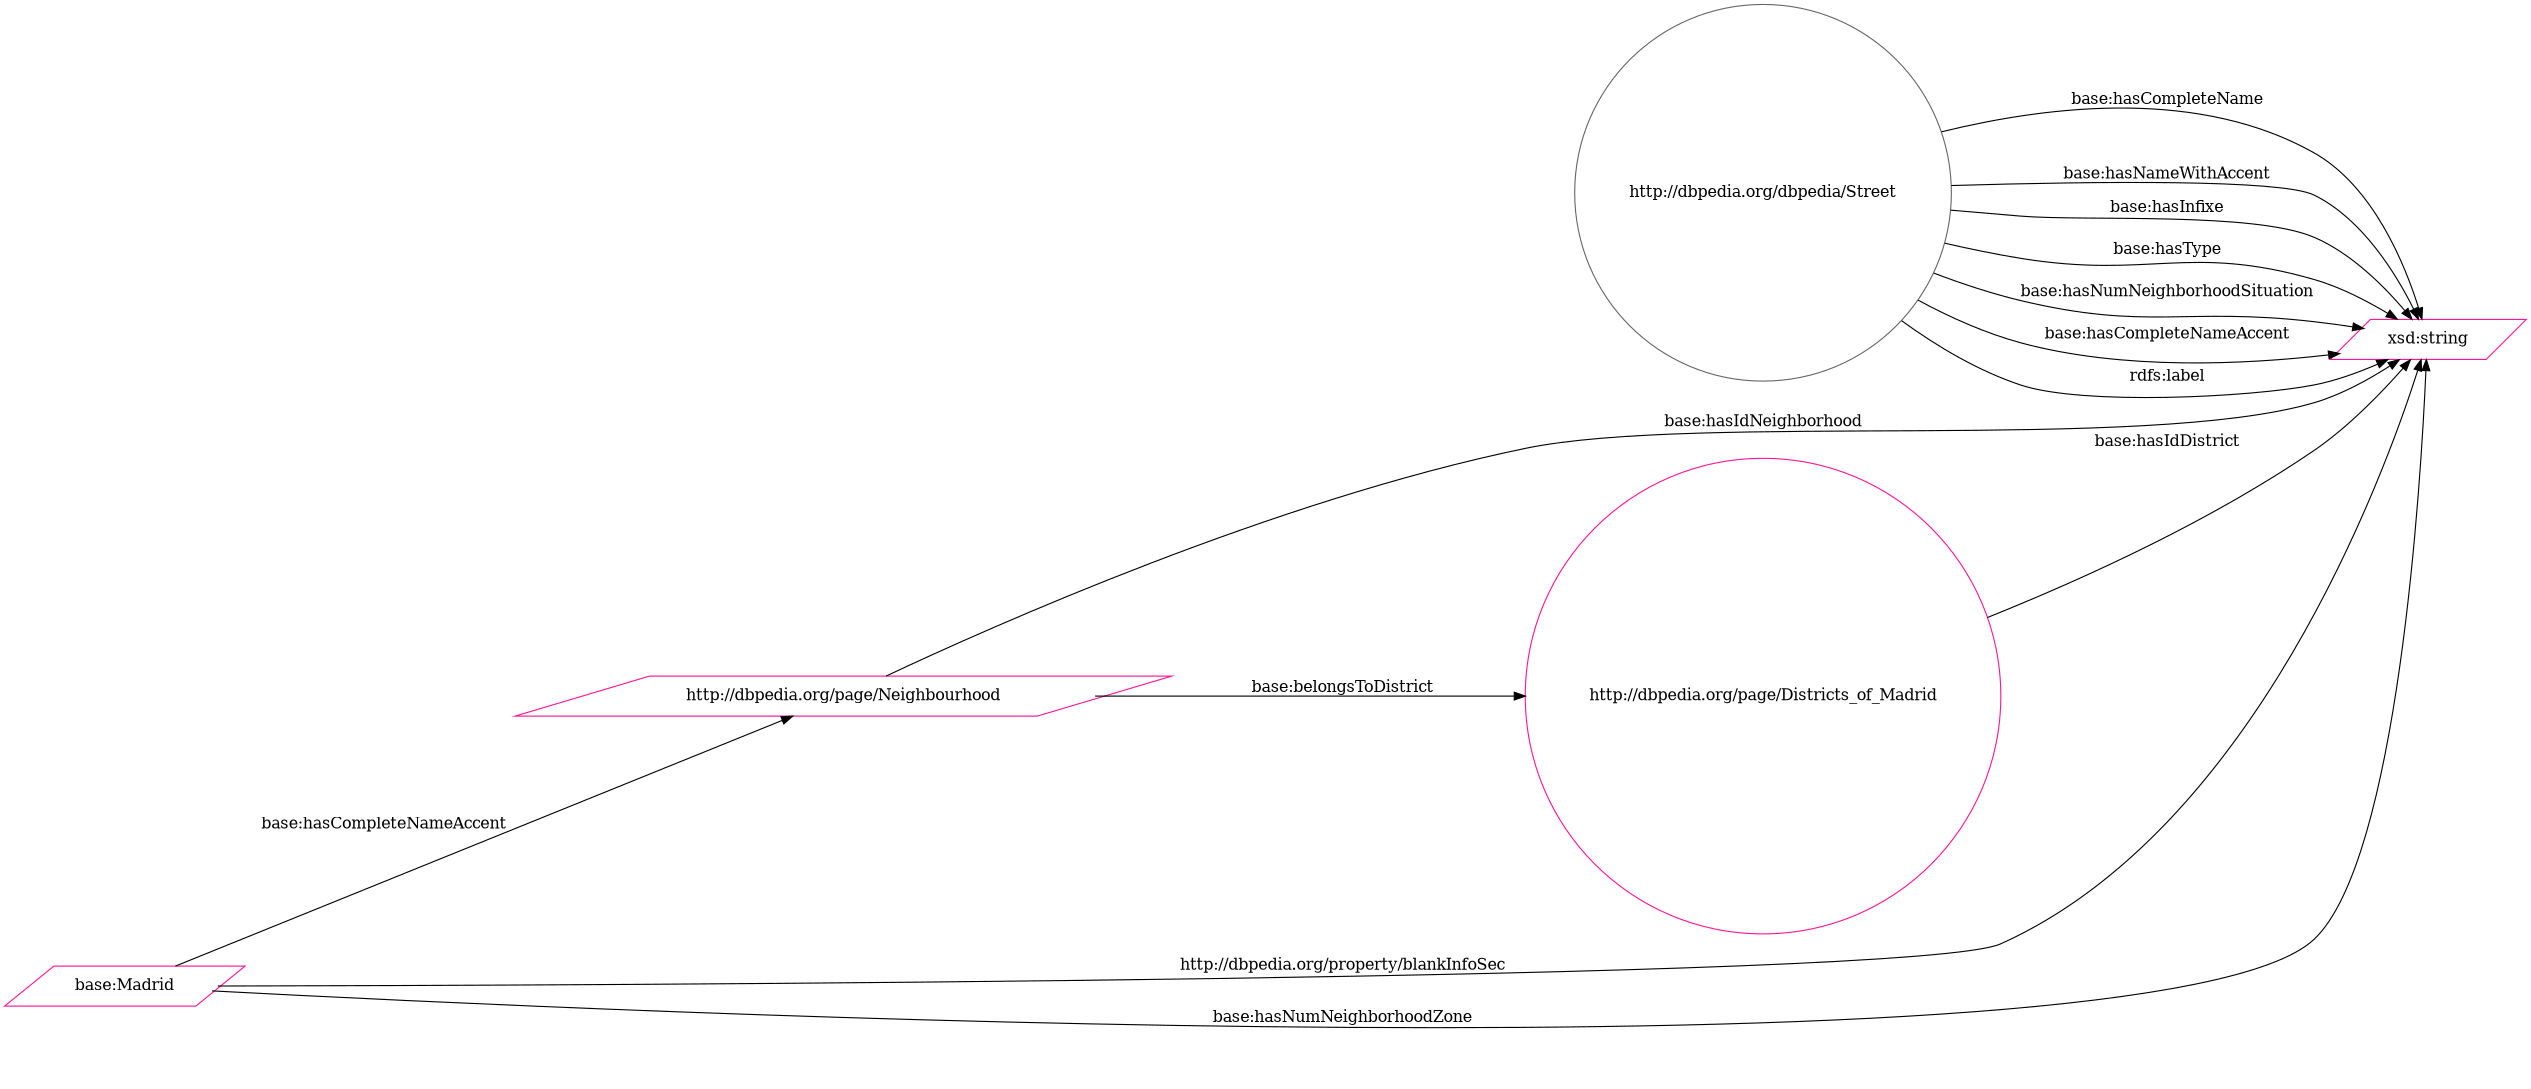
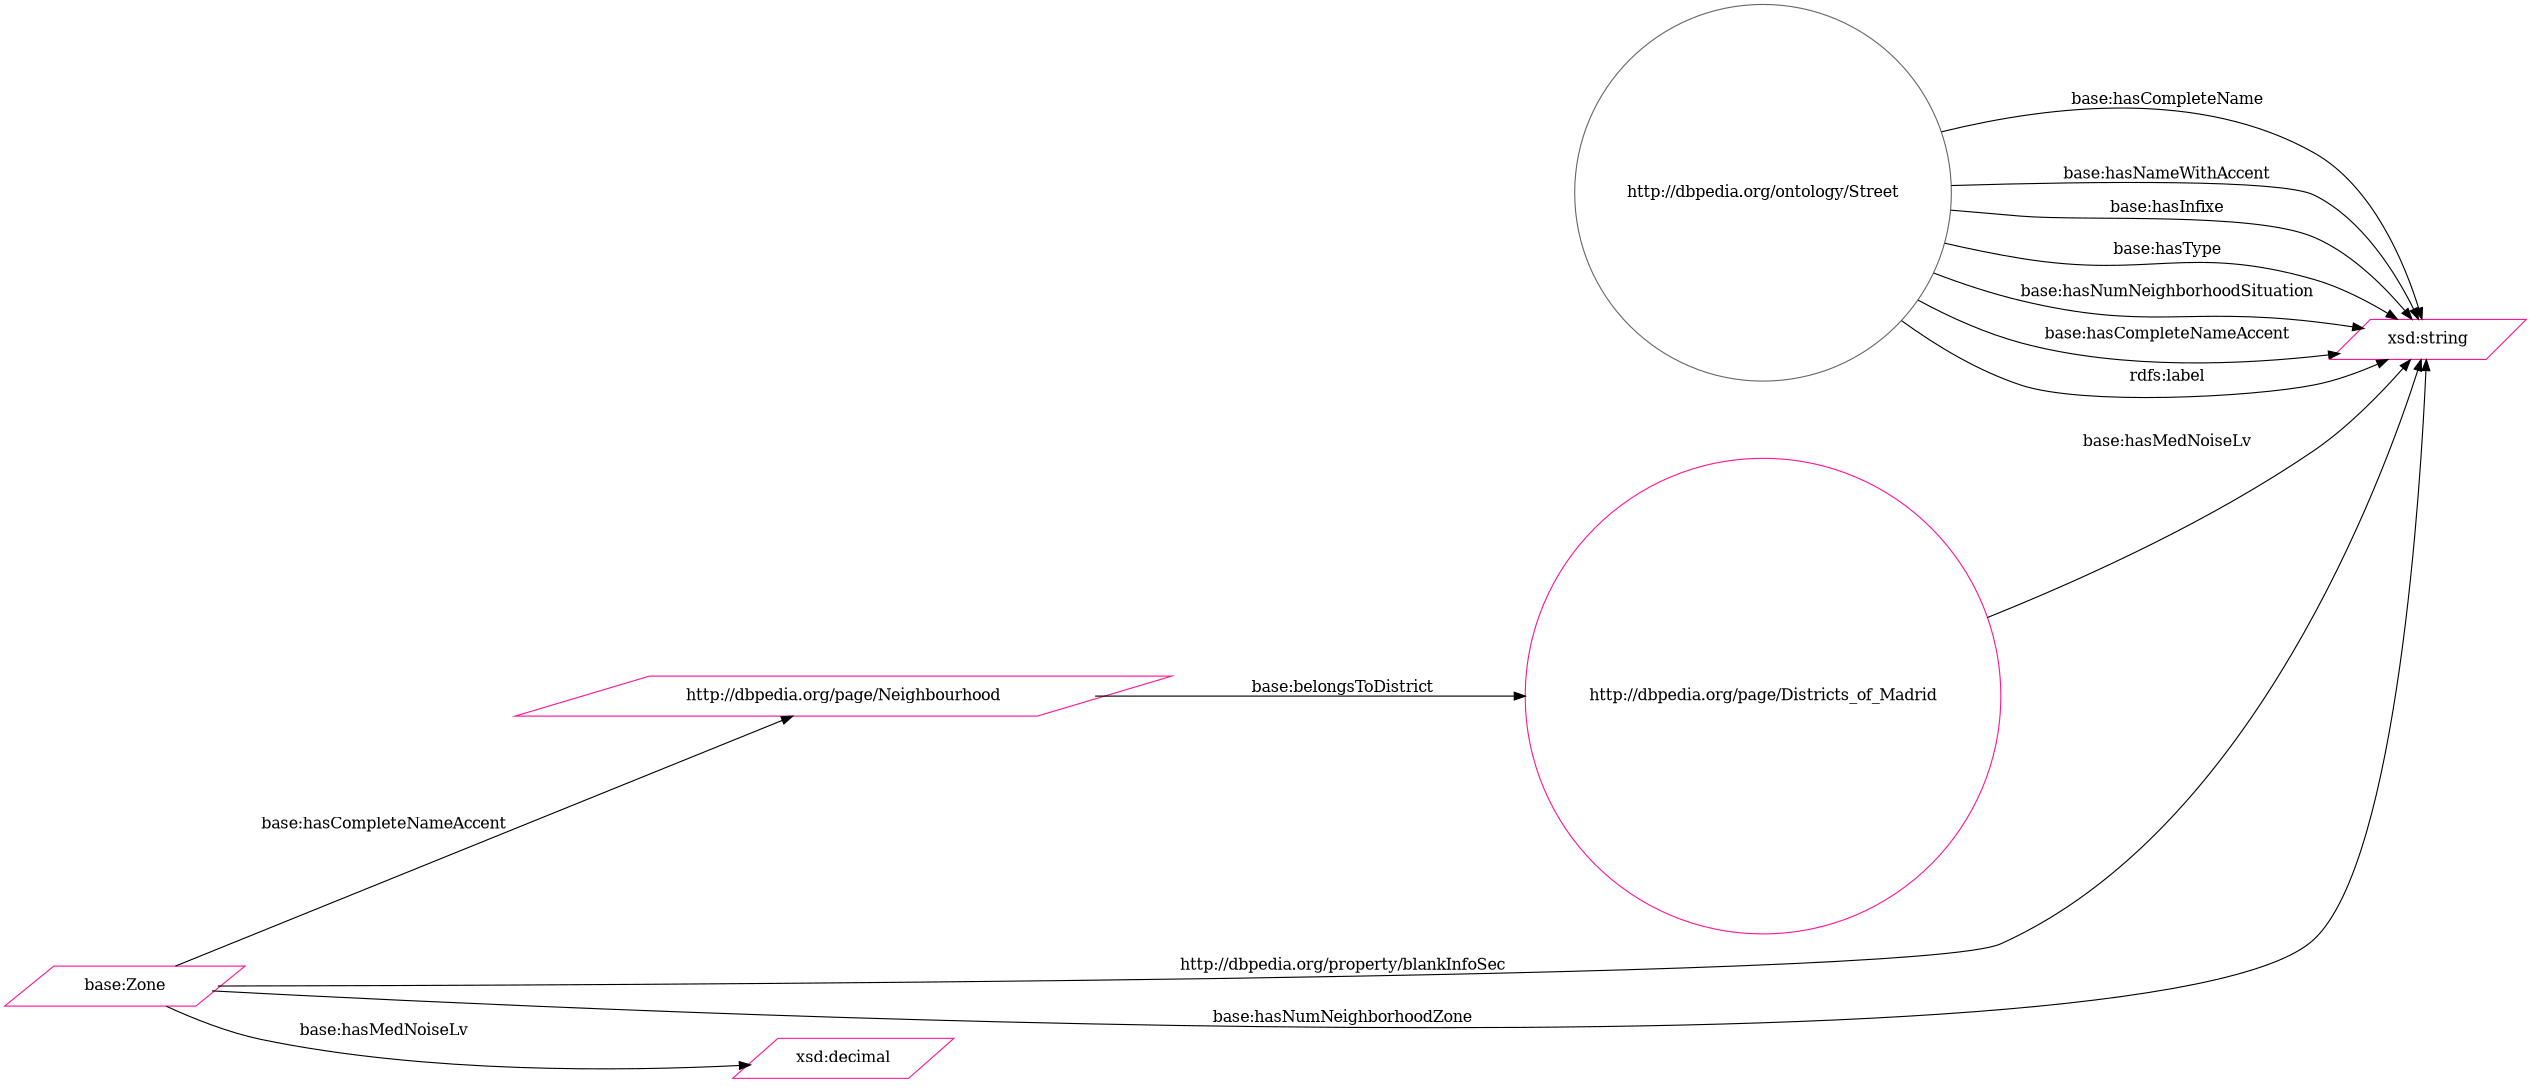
node "http://dbpedia.org/dbpedia/Street": label "http://dbpedia.org/dbpedia/Street" -> "http://dbpedia.org/ontology/Street"
edge "http://dbpedia.org/page/Neighbourhood" -> "xsd:string": removed, label "base:hasIdNeighborhood"
edge "http://dbpedia.org/page/Districts_of_Madrid" -> "xsd:string": label "base:hasIdDistrict" -> "base:hasMedNoiseLv"
node "base:Madrid": label "base:Madrid" -> "base:Zone"
node "xsd:decimal": added
